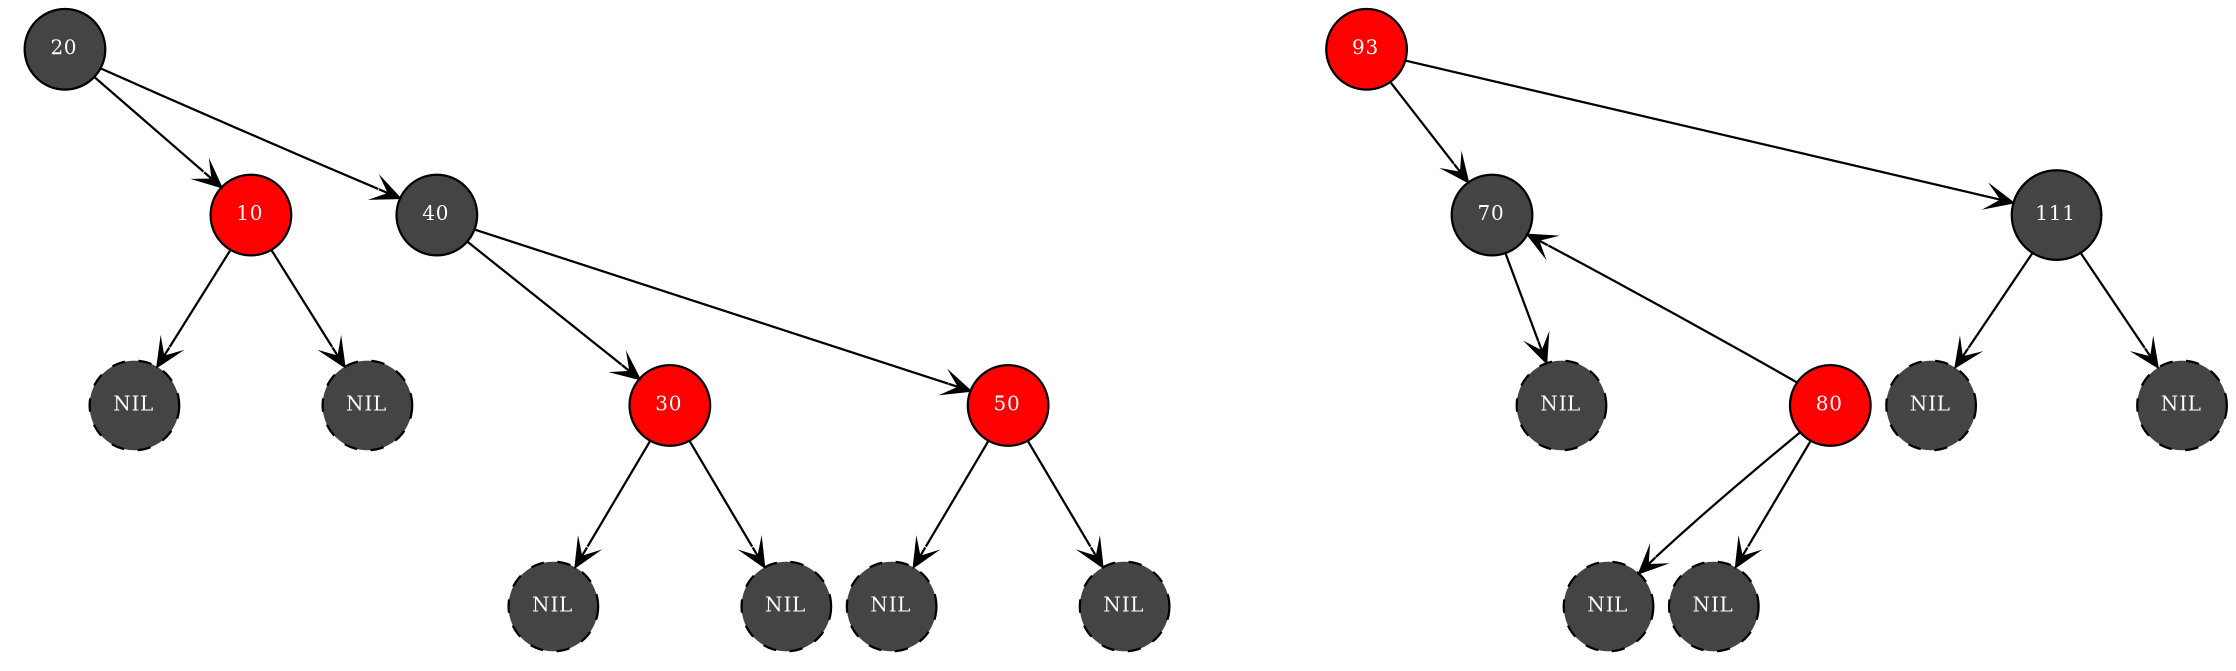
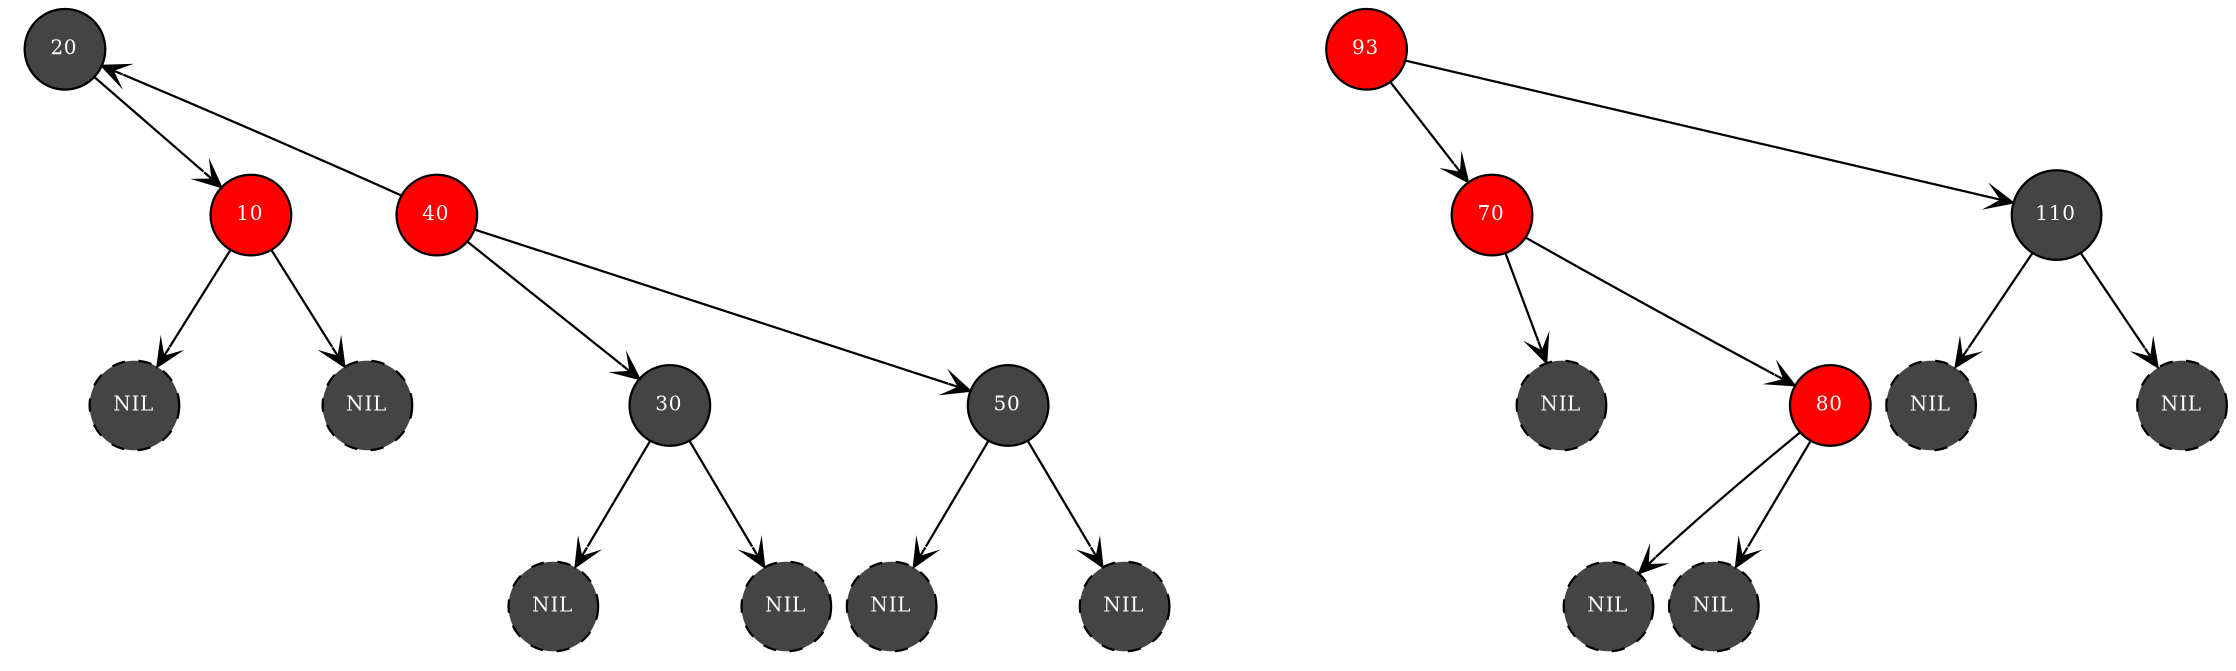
edge "20" -> "40": reversed
node "40": fillcolor #444444 -> red
node "70": fillcolor #444444 -> red
node "111": label "111" -> "110"
edge "80" -> "70": reversed
node "30": fillcolor red -> #444444
node "50": fillcolor red -> #444444
